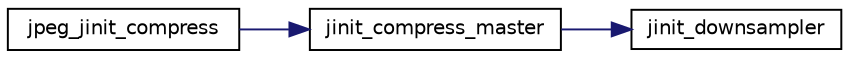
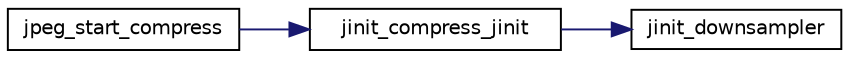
node "jpeg_jinit_compress": label "jpeg_jinit_compress" -> "jpeg_start_compress"
node "jinit_compress_master": label "jinit_compress_master" -> "jinit_compress_jinit"
